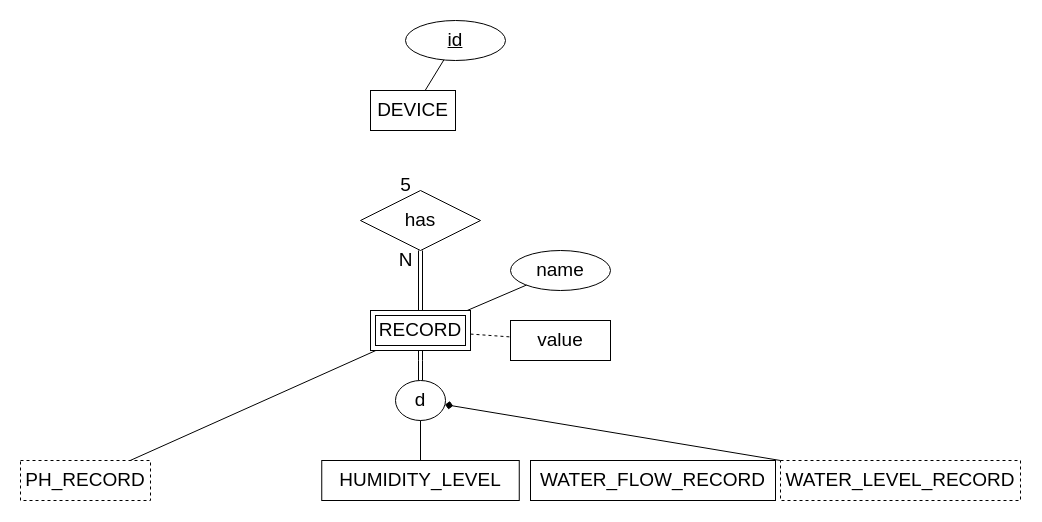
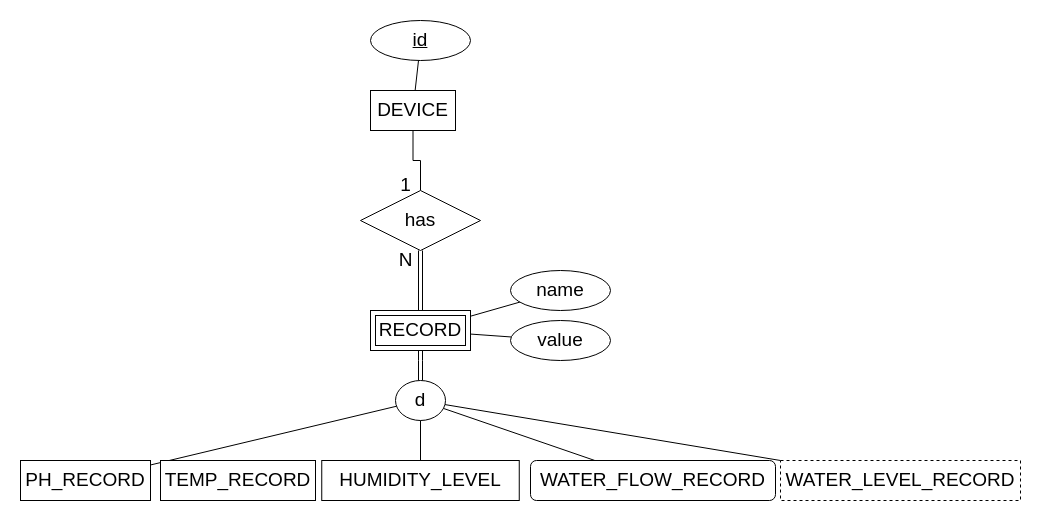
node "id": moved (456, 41) -> (421, 41)
edge "DEVICE" -- "has": added
node "5": label "5" -> "1"
node "name": moved (561, 271) -> (561, 291)
edge "RECORD" -- "value": style dashed -> solid
node "value": shape rectangle -> ellipse
edge "RECORD" -- "PH_RECORD": now "d" -- "PH_RECORD"
edge "WATER_LEVEL_RECORD" -> "d": arrowhead diamond -> none
edge "d" -- "WATER_FLOW_RECORD": added
node "PH_RECORD": style dashed -> solid
node "TEMP_RECORD": added
node "WATER_FLOW_RECORD": shape rectangle -> rounded rectangle
